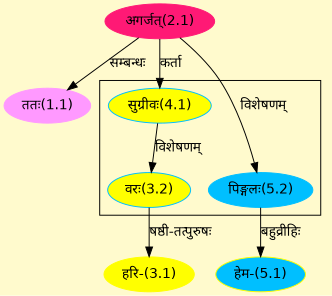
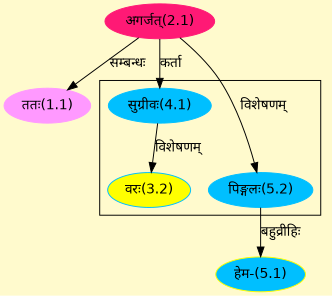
node "सुग्रीवः(4.1)": fillcolor #ffff00 -> #00bfff
node "हरि-(3.1)": removed
